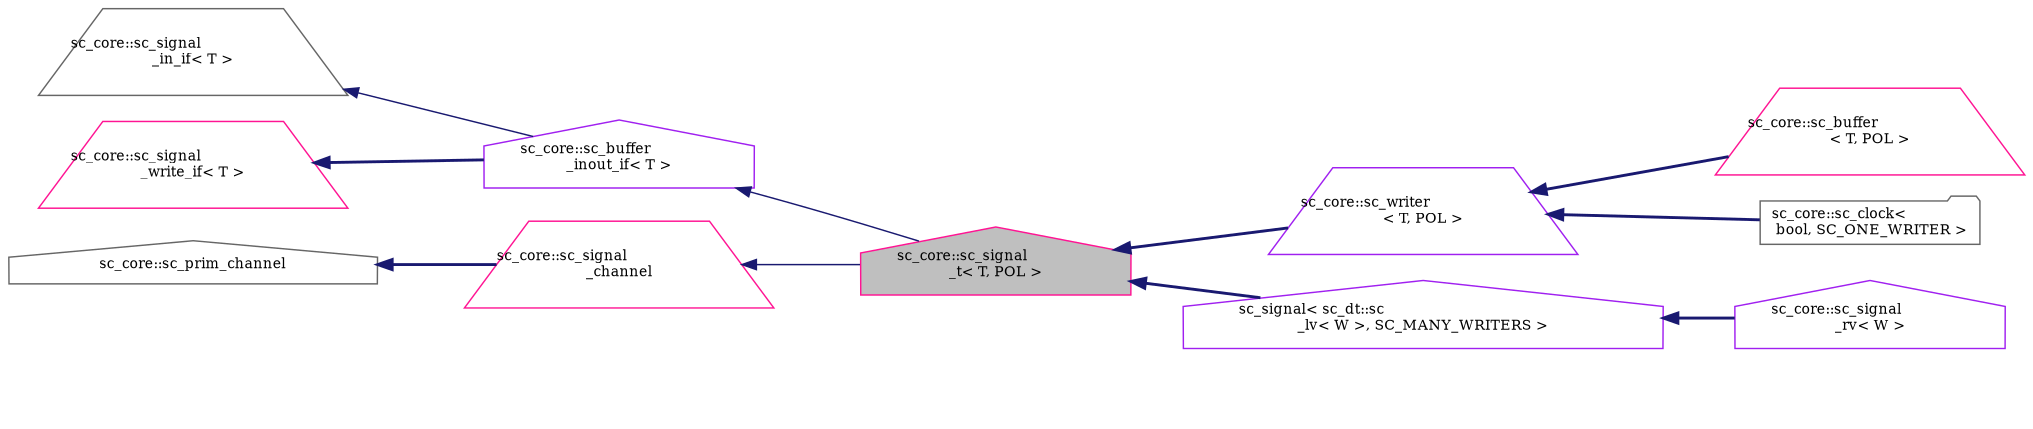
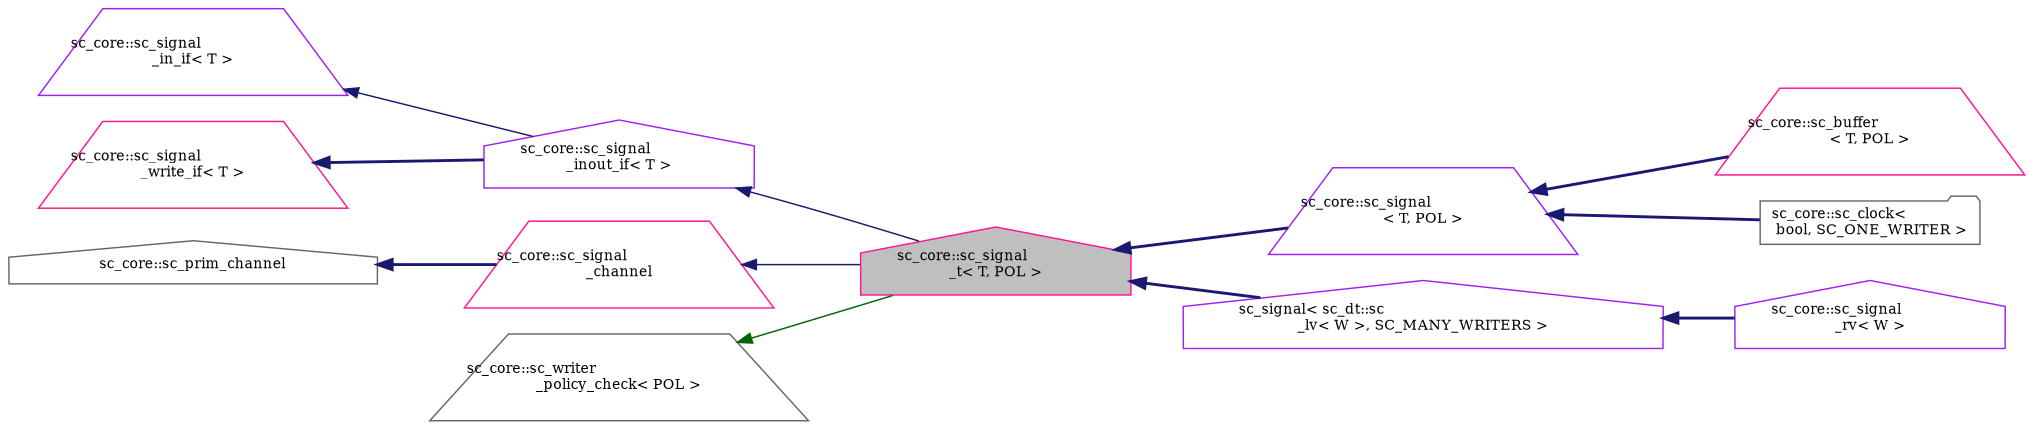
node "sc_core::sc_signal _in_if< T >": color gray40 -> purple
node "sc_core::sc_buffer _inout_if< T >": label "sc_core::sc_buffer _inout_if< T >" -> "sc_core::sc_signal _inout_if< T >"
node "sc_core::sc_writer < T, POL >": label "sc_core::sc_writer < T, POL >" -> "sc_core::sc_signal < T, POL >"
node "sc_core::sc_writer _policy_check< POL >": added
